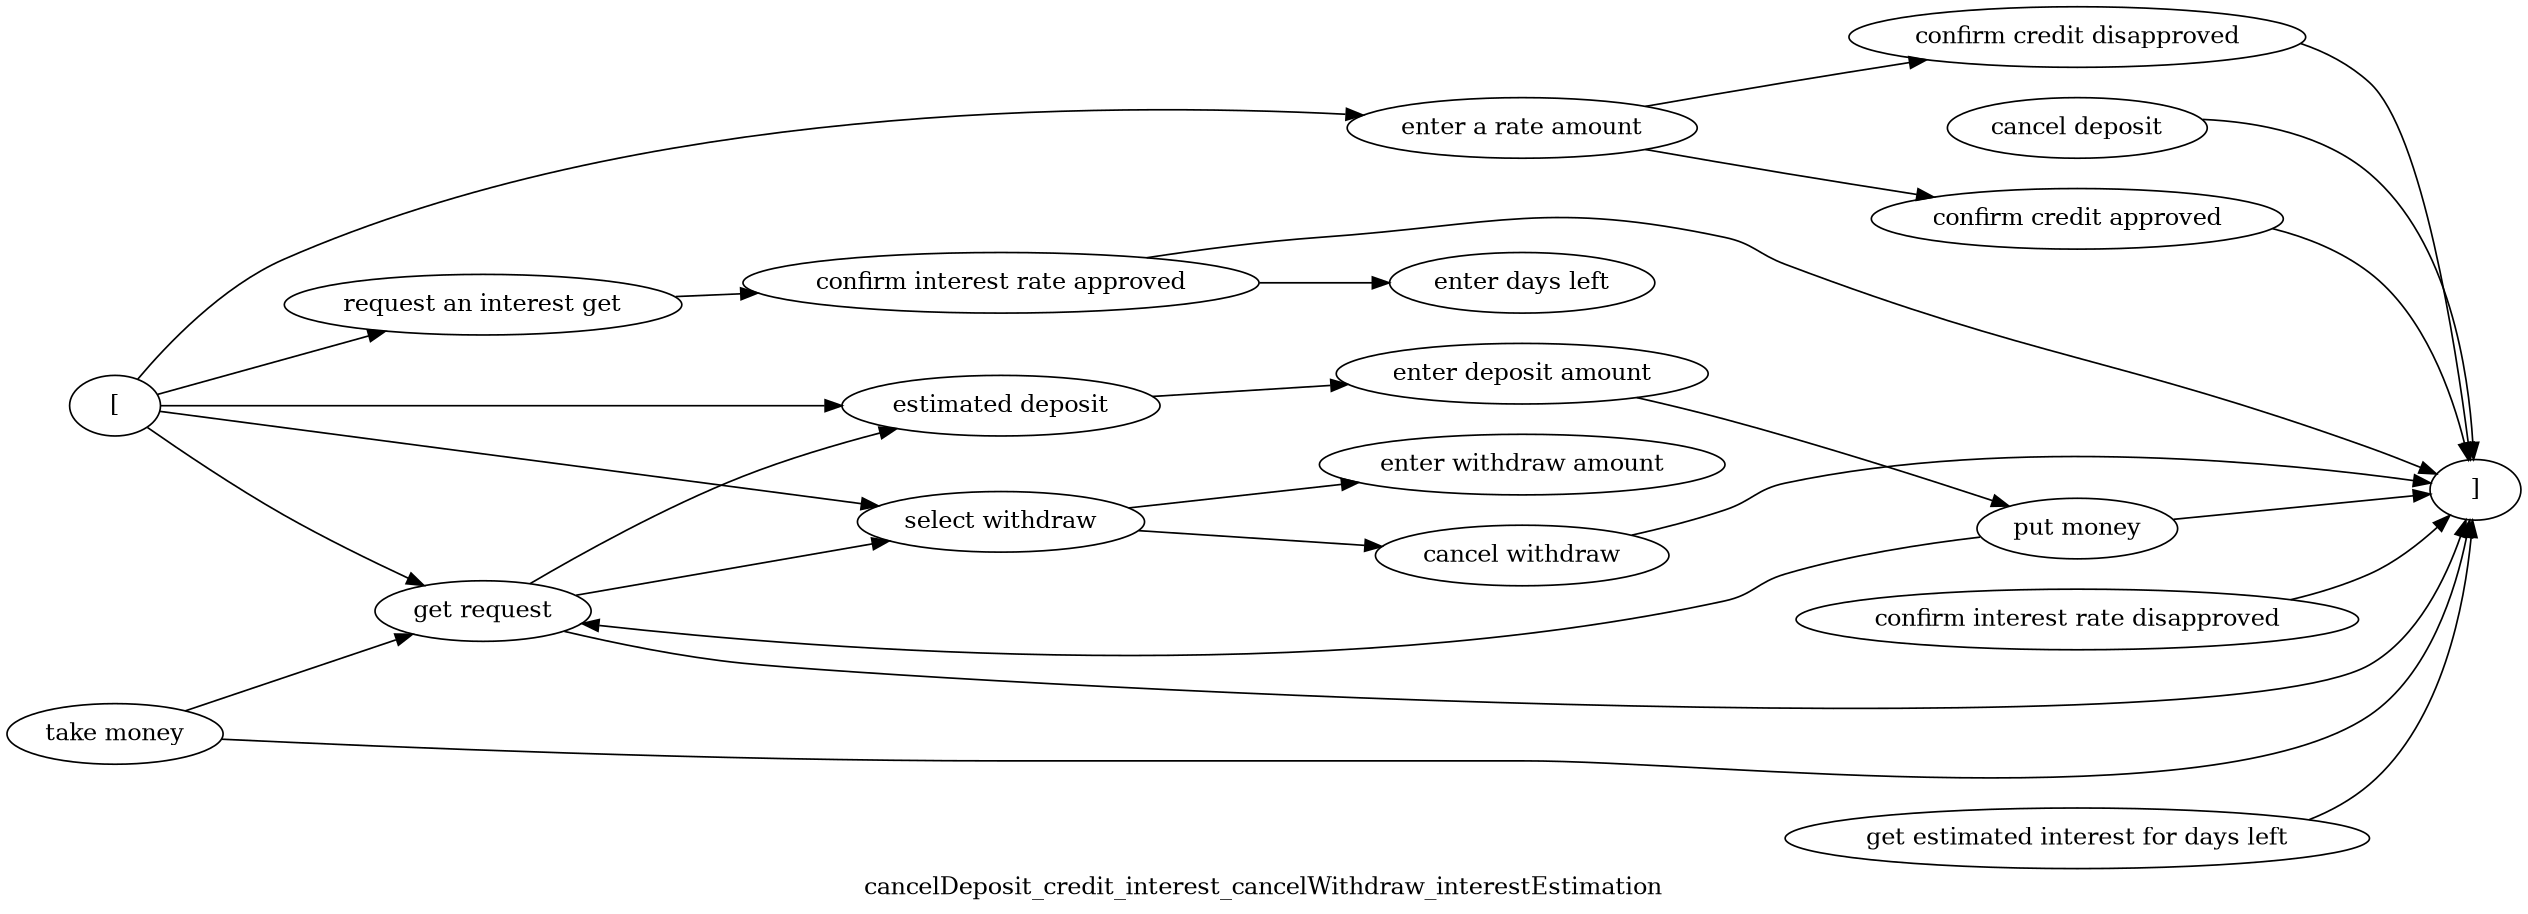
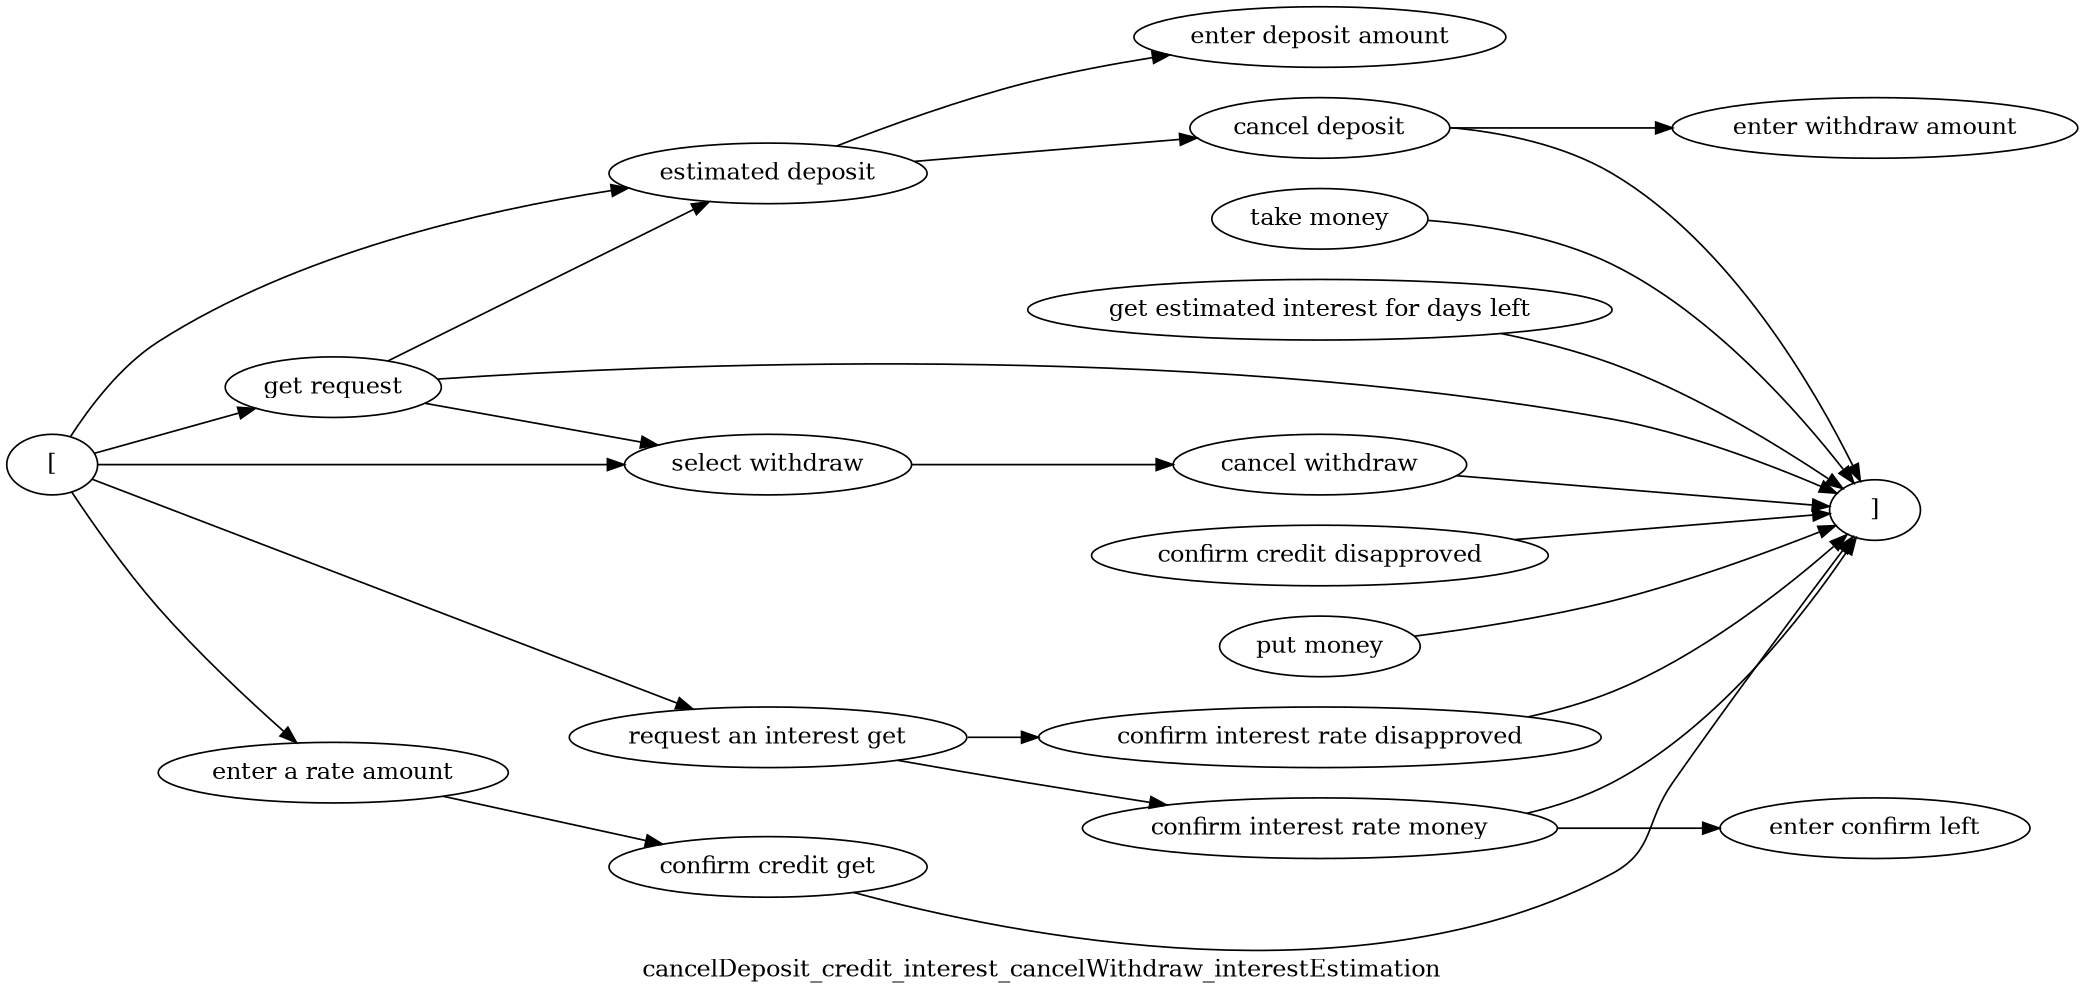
edge "enter a rate amount" -> "confirm credit disapproved": removed
edge "estimated deposit" -> "cancel deposit": added
node "confirm credit approved": label "confirm credit approved" -> "confirm credit get"
node "confirm interest rate approved": label "confirm interest rate approved" -> "confirm interest rate money"
node "enter days left": label "enter days left" -> "enter confirm left"
edge "enter deposit amount" -> "put money": removed
edge "select withdraw" -> "enter withdraw amount": now "cancel deposit" -> "enter withdraw amount"
edge "put money" -> "get request": removed
edge "take money" -> "get request": removed
edge "request an interest get" -> "confirm interest rate disapproved": added
